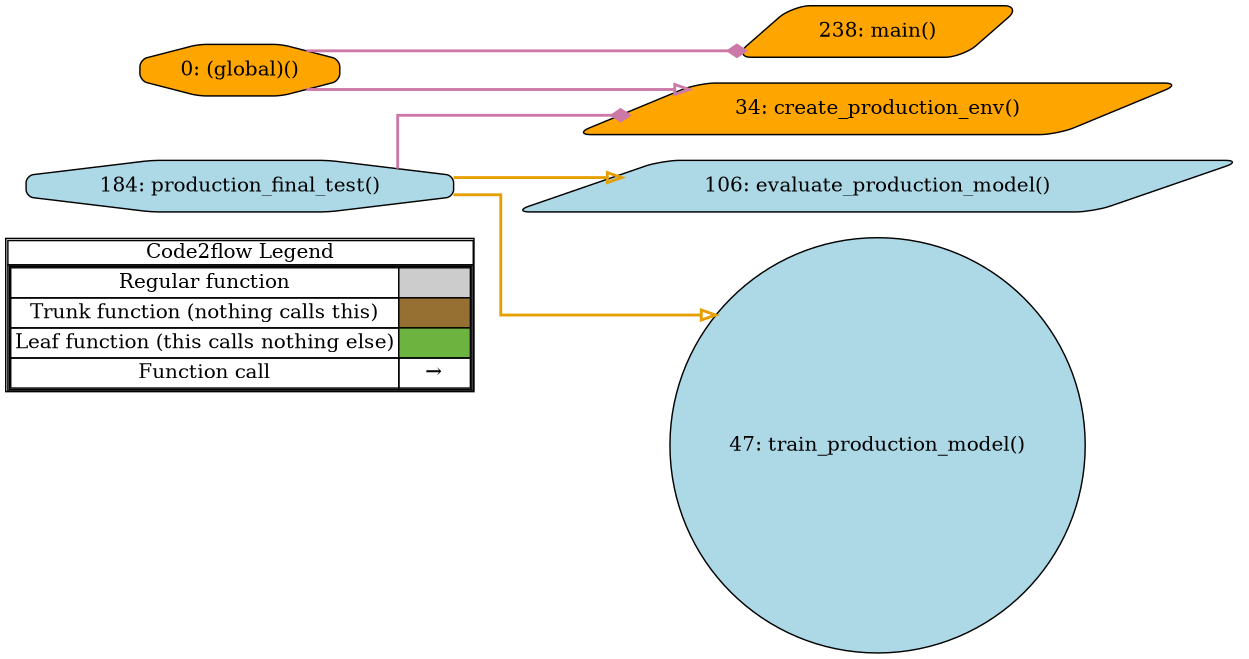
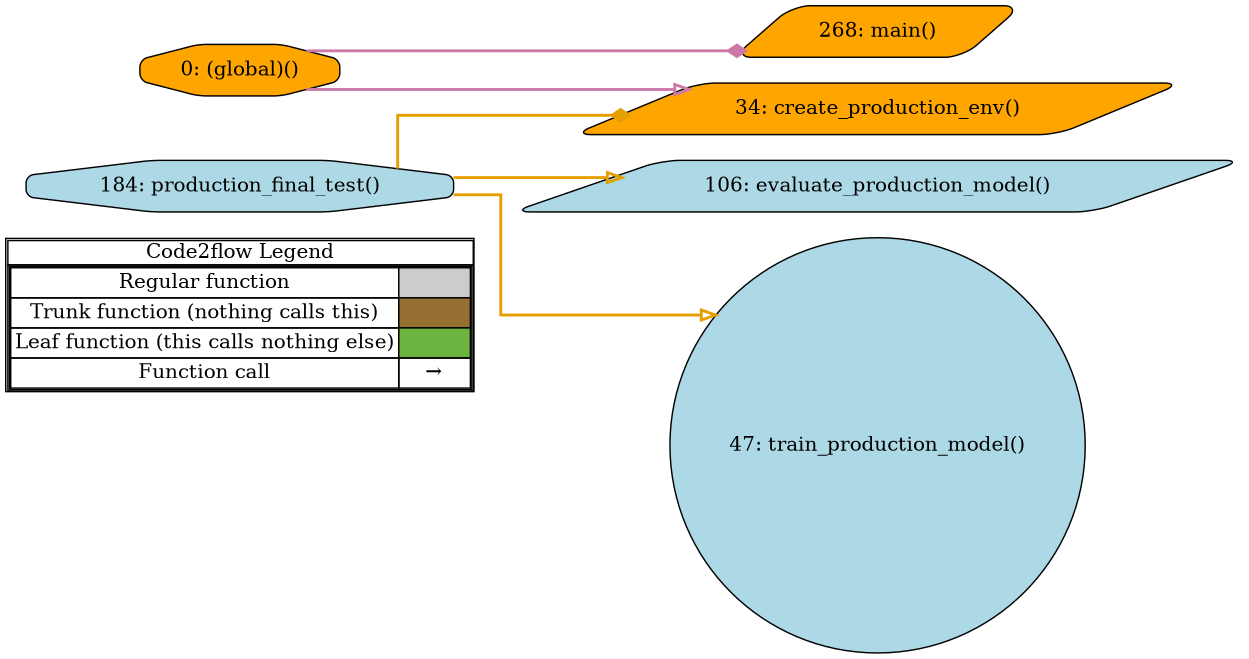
node "238: main()": label "238: main()" -> "268: main()"
edge "184: production_final_test()" -> "34: create_production_env()": color #cc79a7 -> #e69f00
